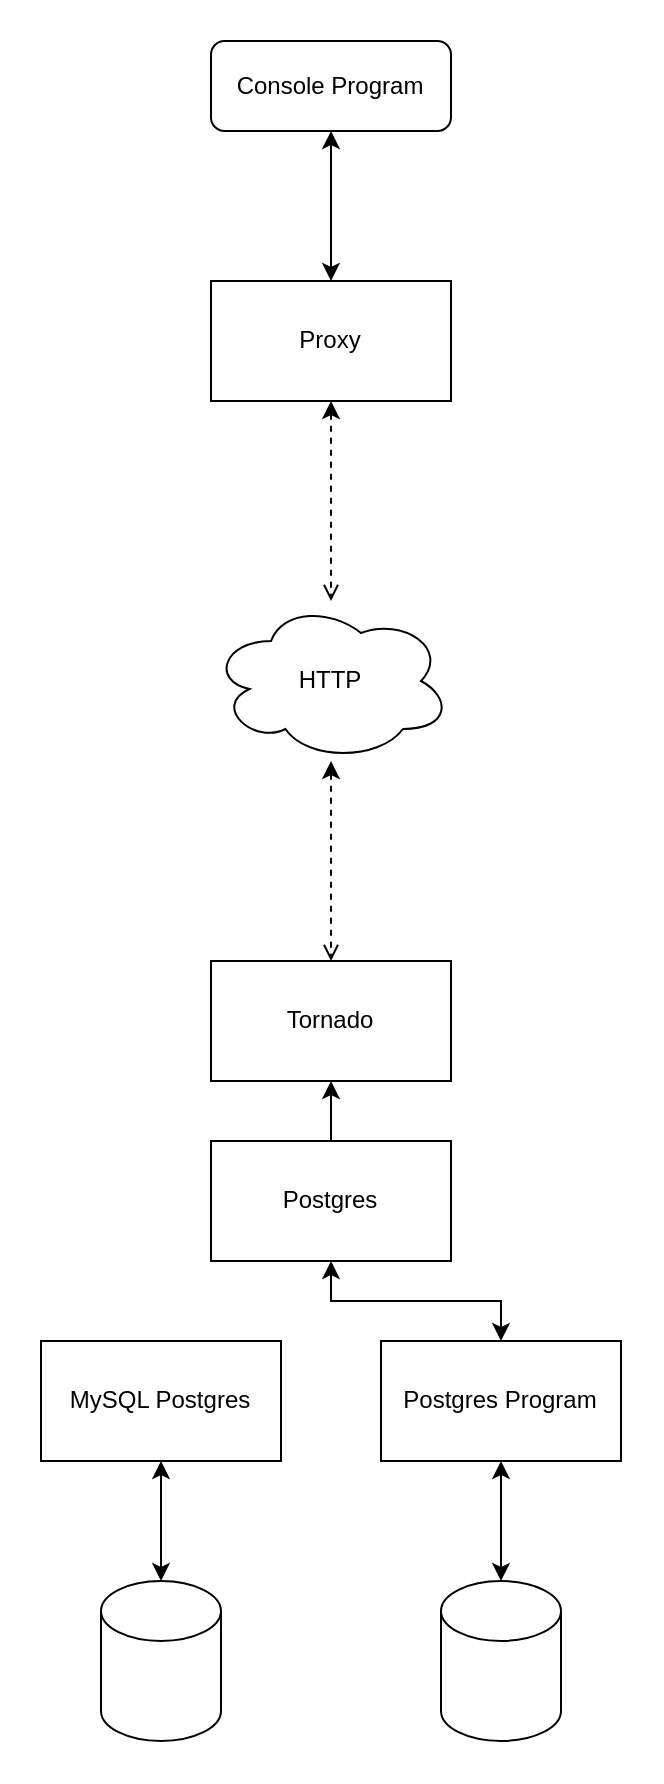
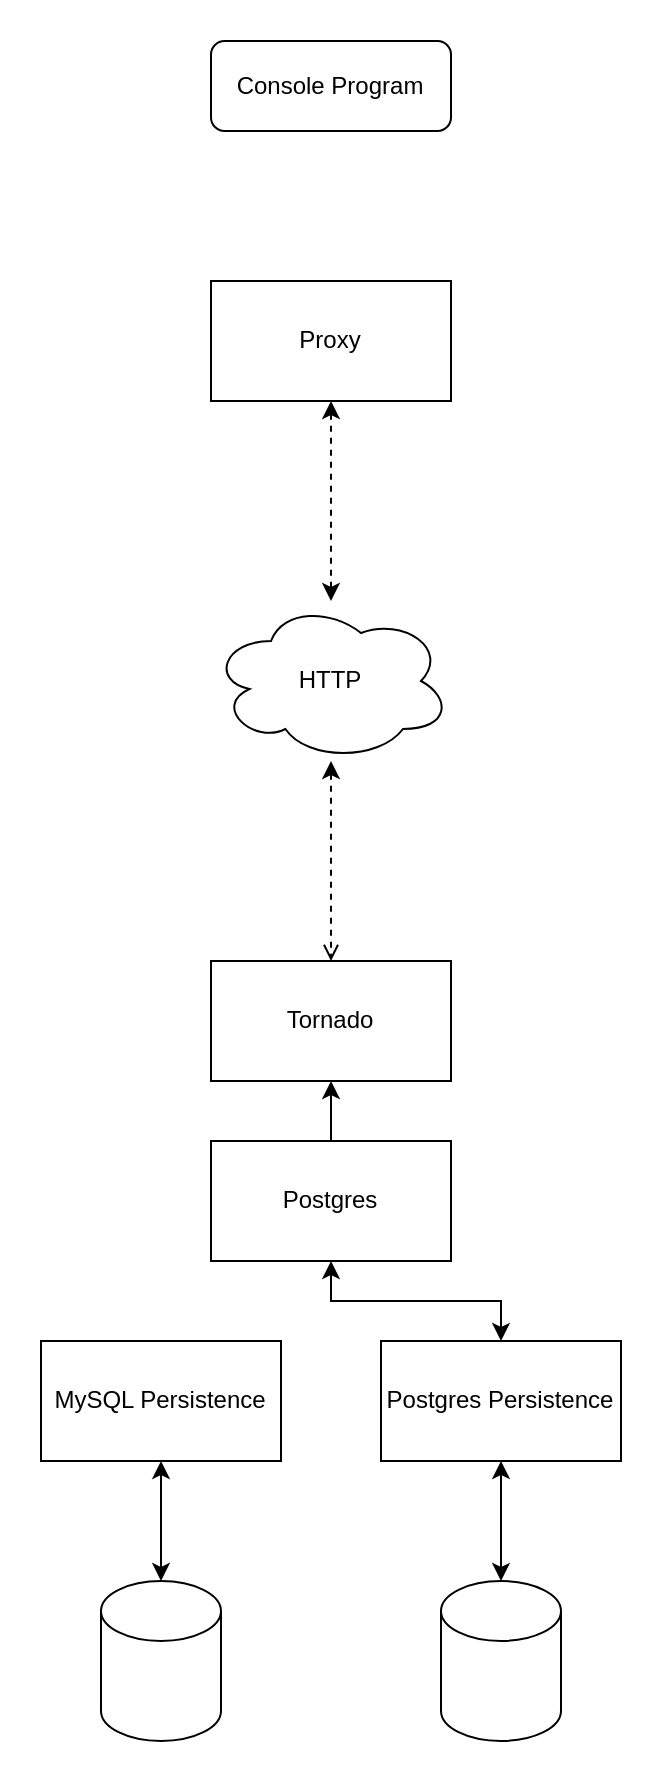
edge "Console Program" -- "Proxy": removed
edge "Proxy" -- "HTTP": arrowhead open -> classic
node "MySQL Postgres": label "MySQL Postgres" -> "MySQL Persistence"
node "Postgres Program": label "Postgres Program" -> "Postgres Persistence"
